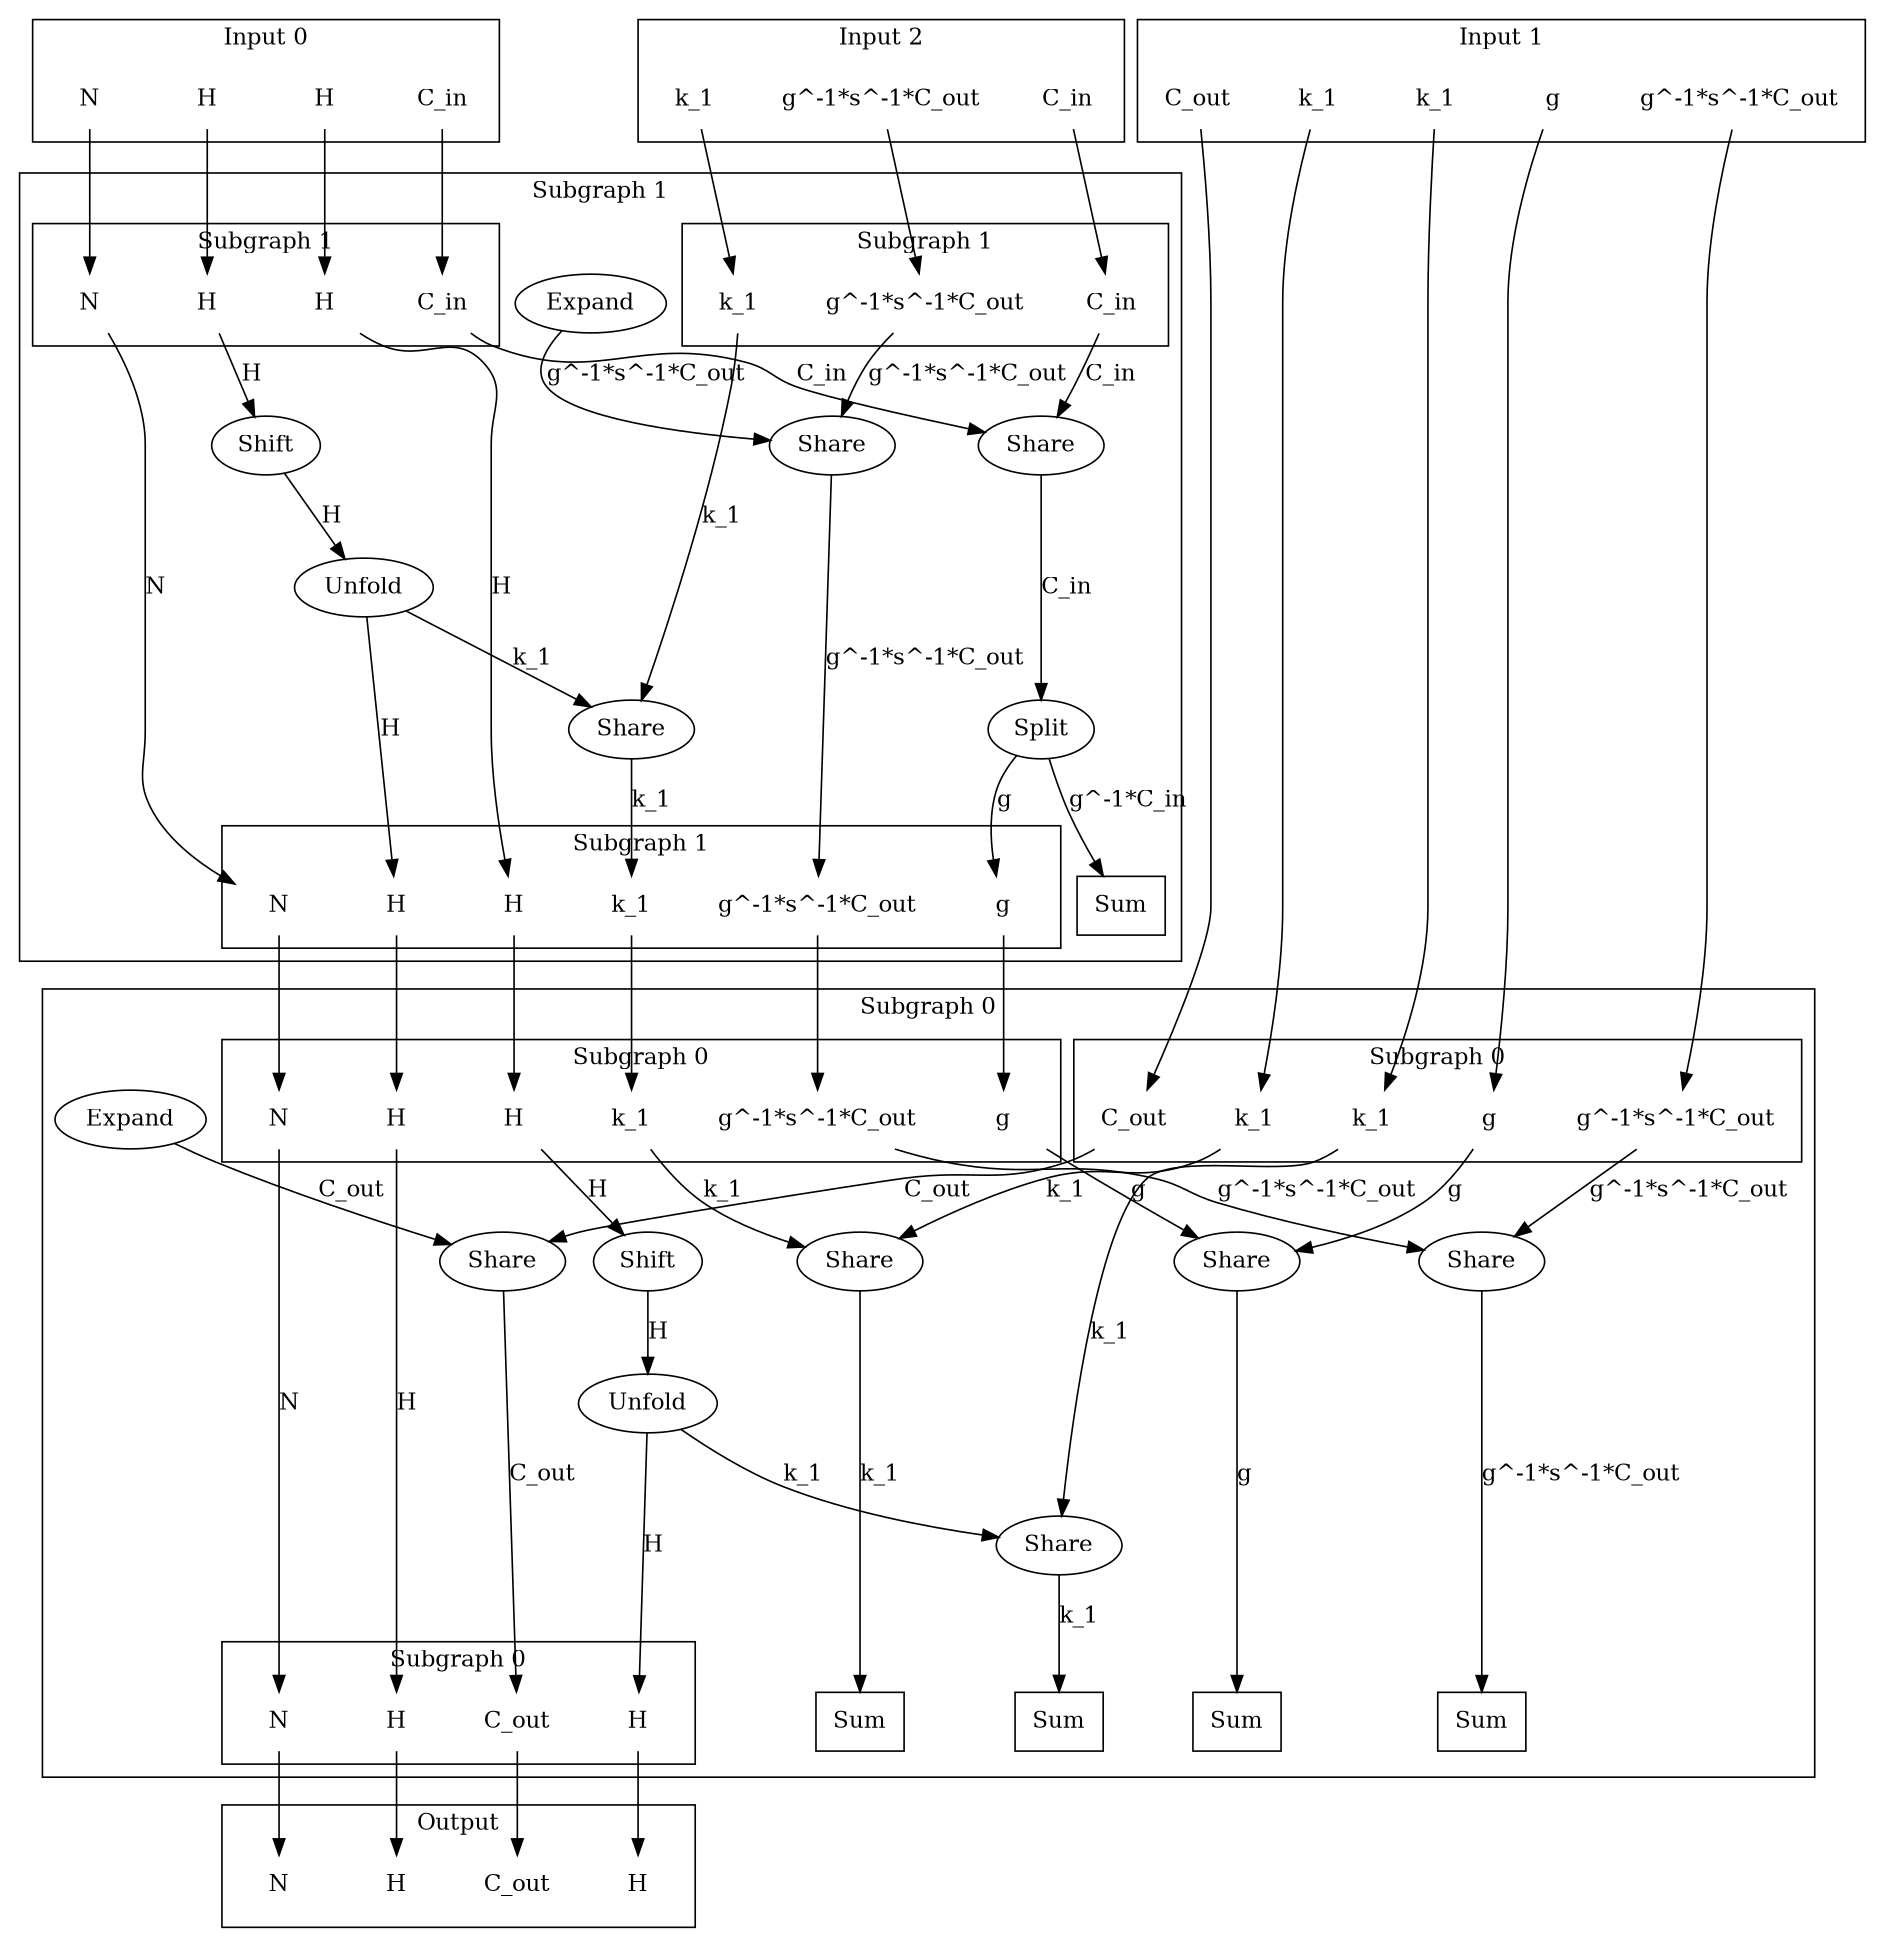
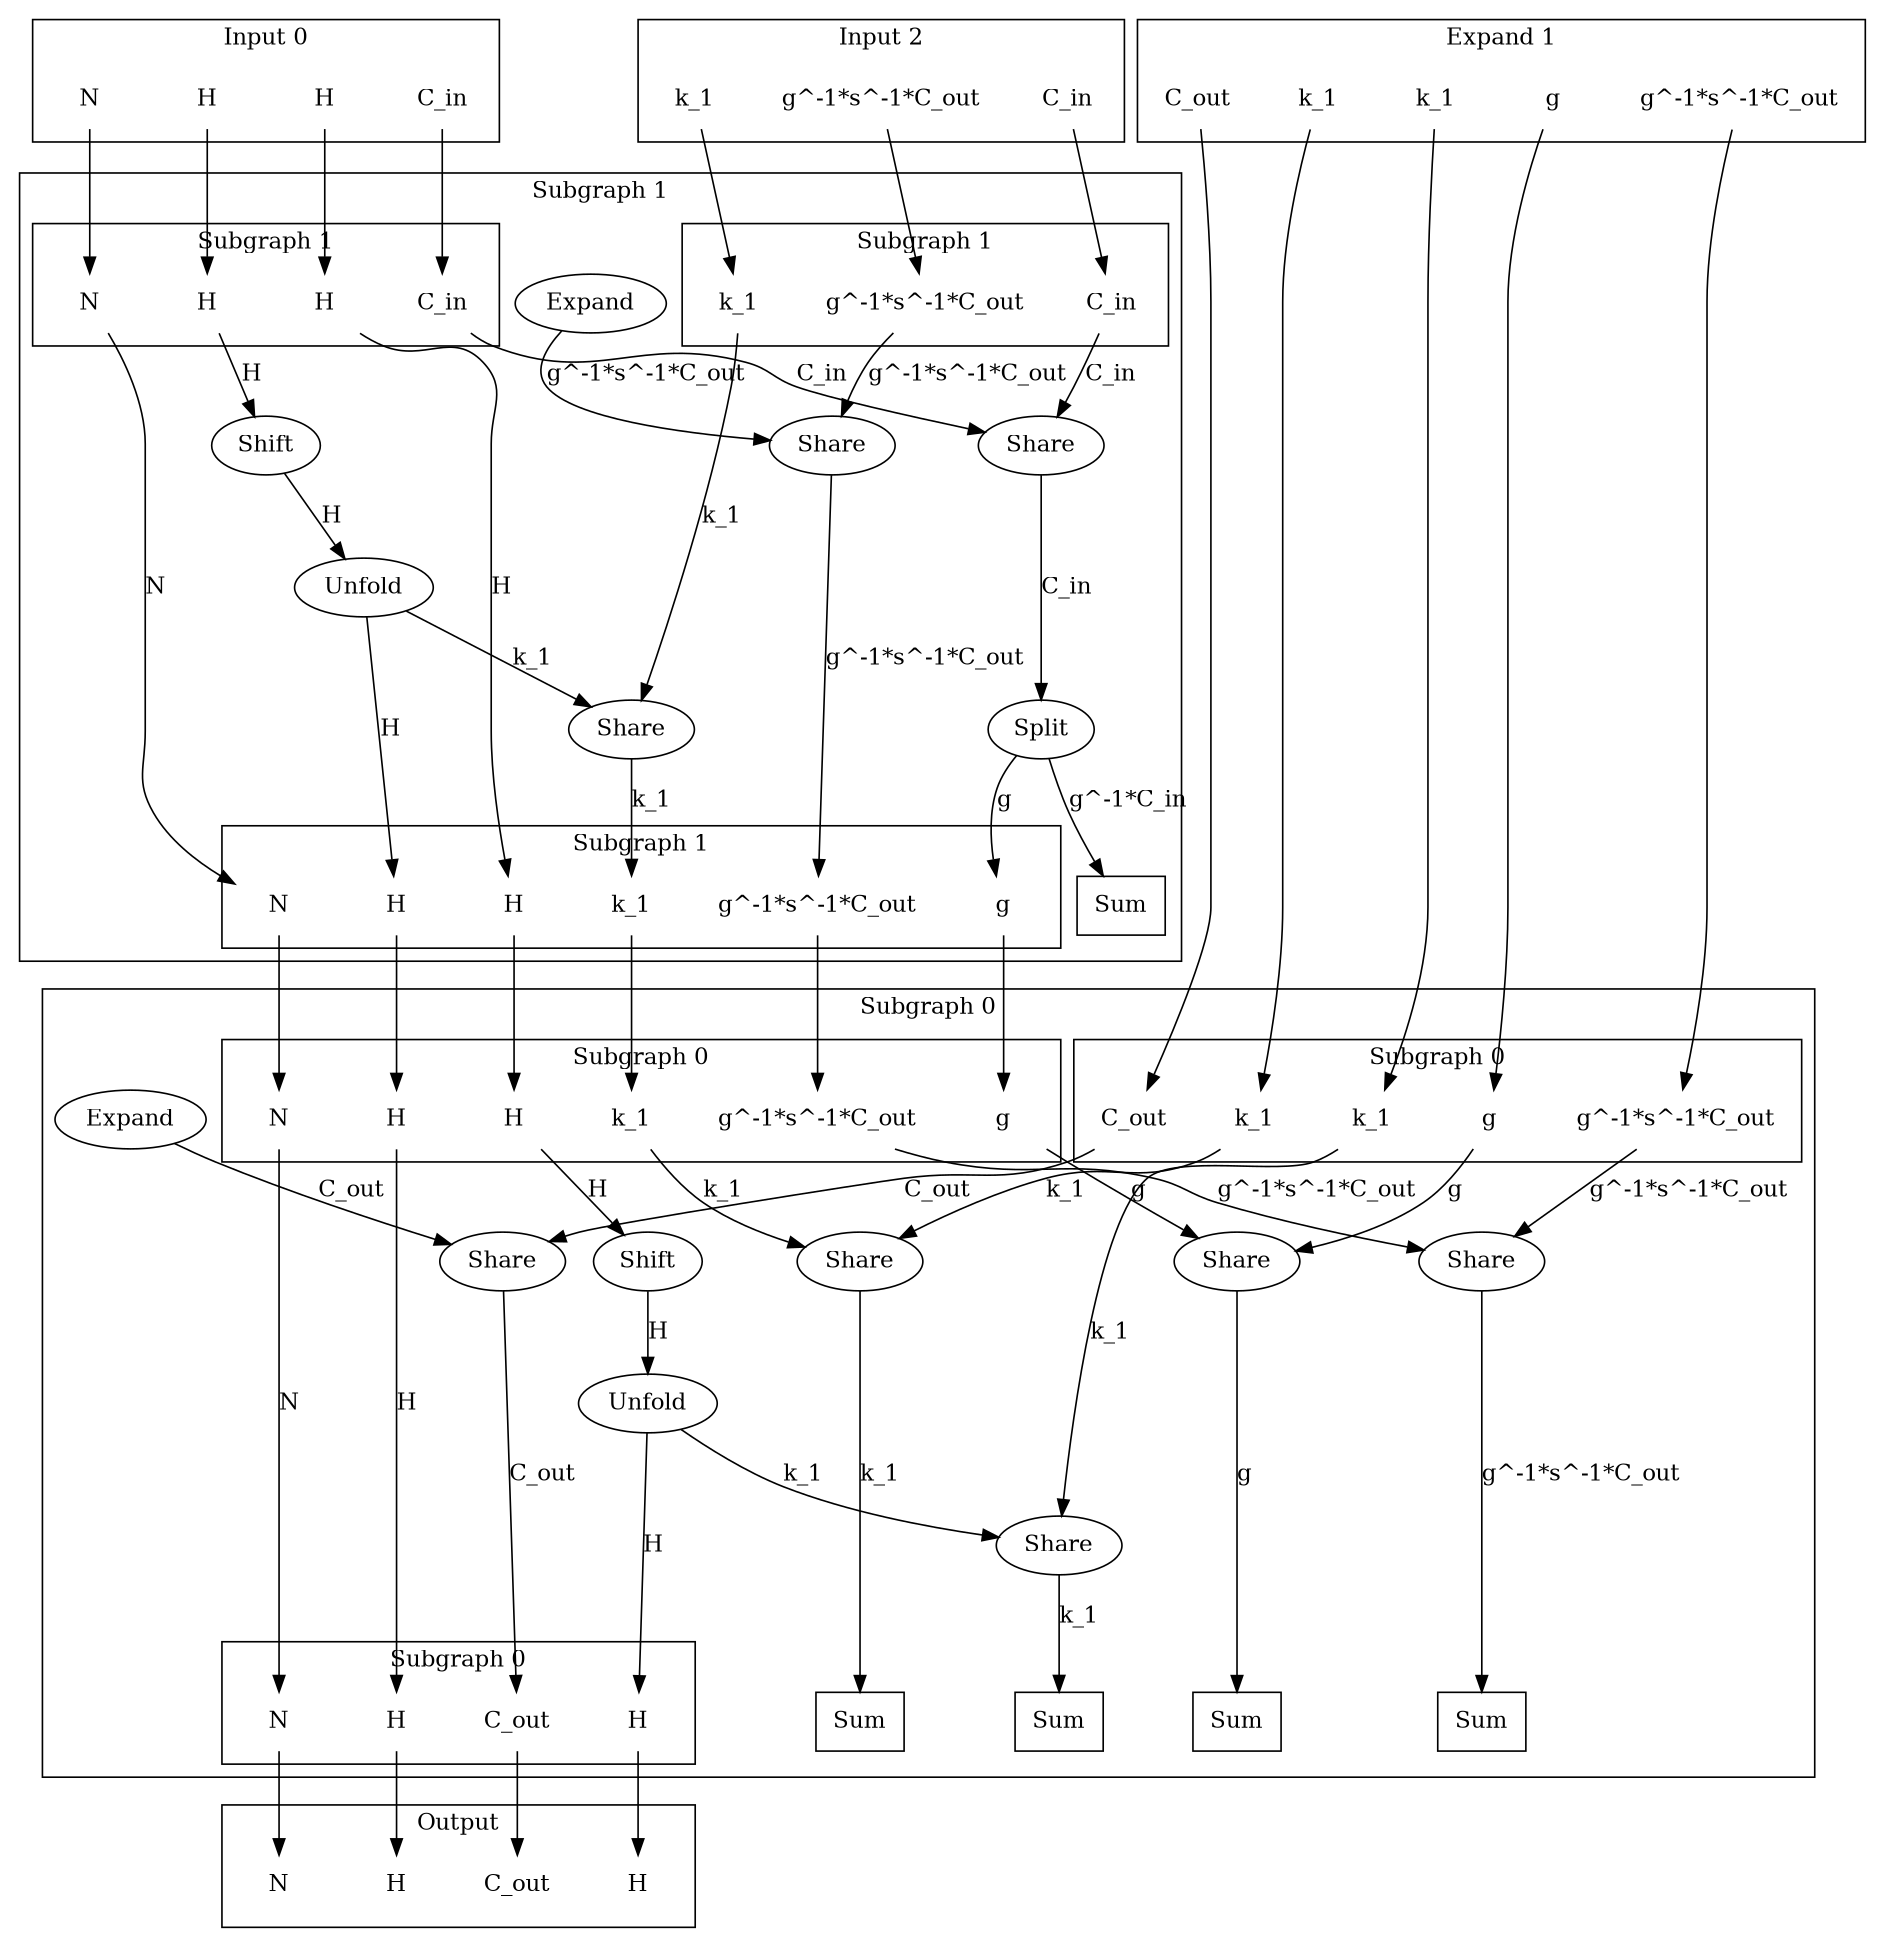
cluster "Input 1": label "Input 1" -> "Expand 1"
